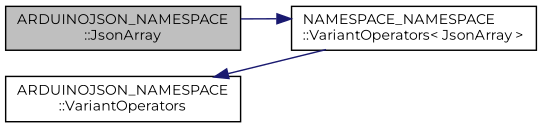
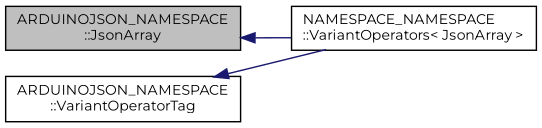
edge "ARDUINOJSON_NAMESPACE ::JsonArray" -> "NAMESPACE_NAMESPACE ::VariantOperators< JsonArray >": reversed
node "ARDUINOJSON_NAMESPACE ::VariantOperators": label "ARDUINOJSON_NAMESPACE ::VariantOperators" -> "ARDUINOJSON_NAMESPACE ::VariantOperatorTag"
